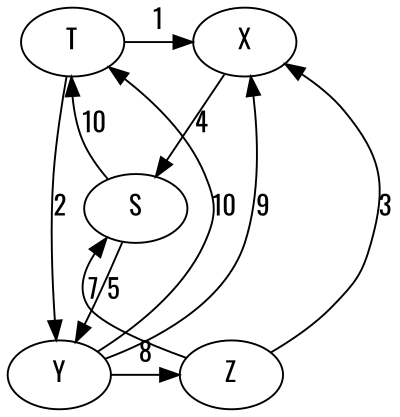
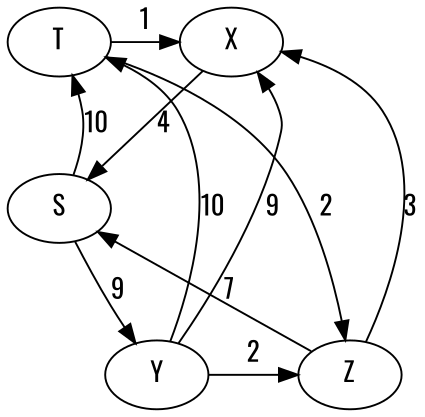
edge "T" -> "Y": now "T" -> "Z"
edge "S" -> "Y": label "5" -> "9"
edge "Y" -> "Z": label "8" -> "2"
